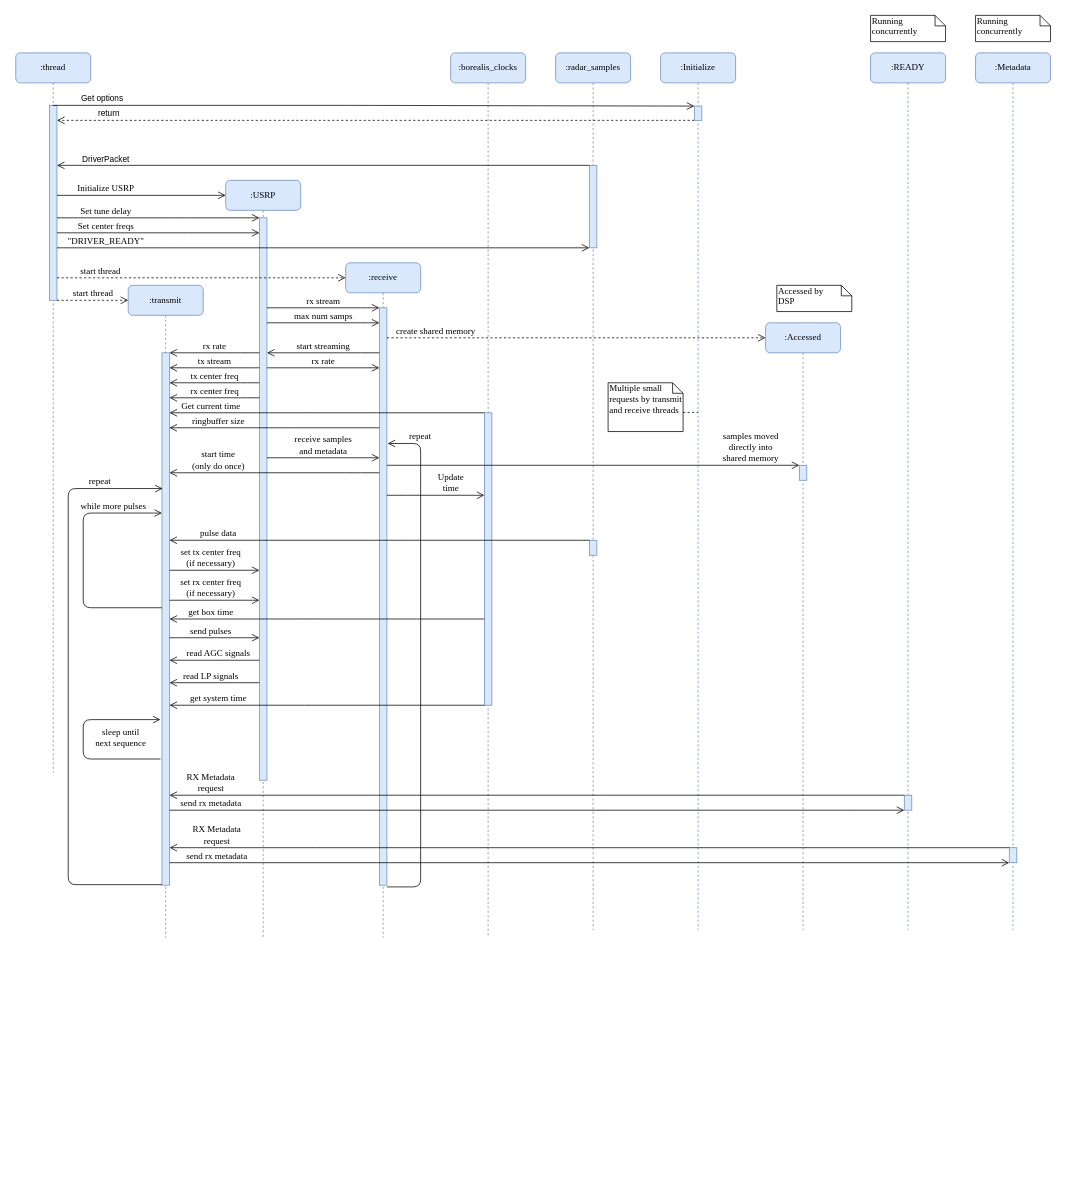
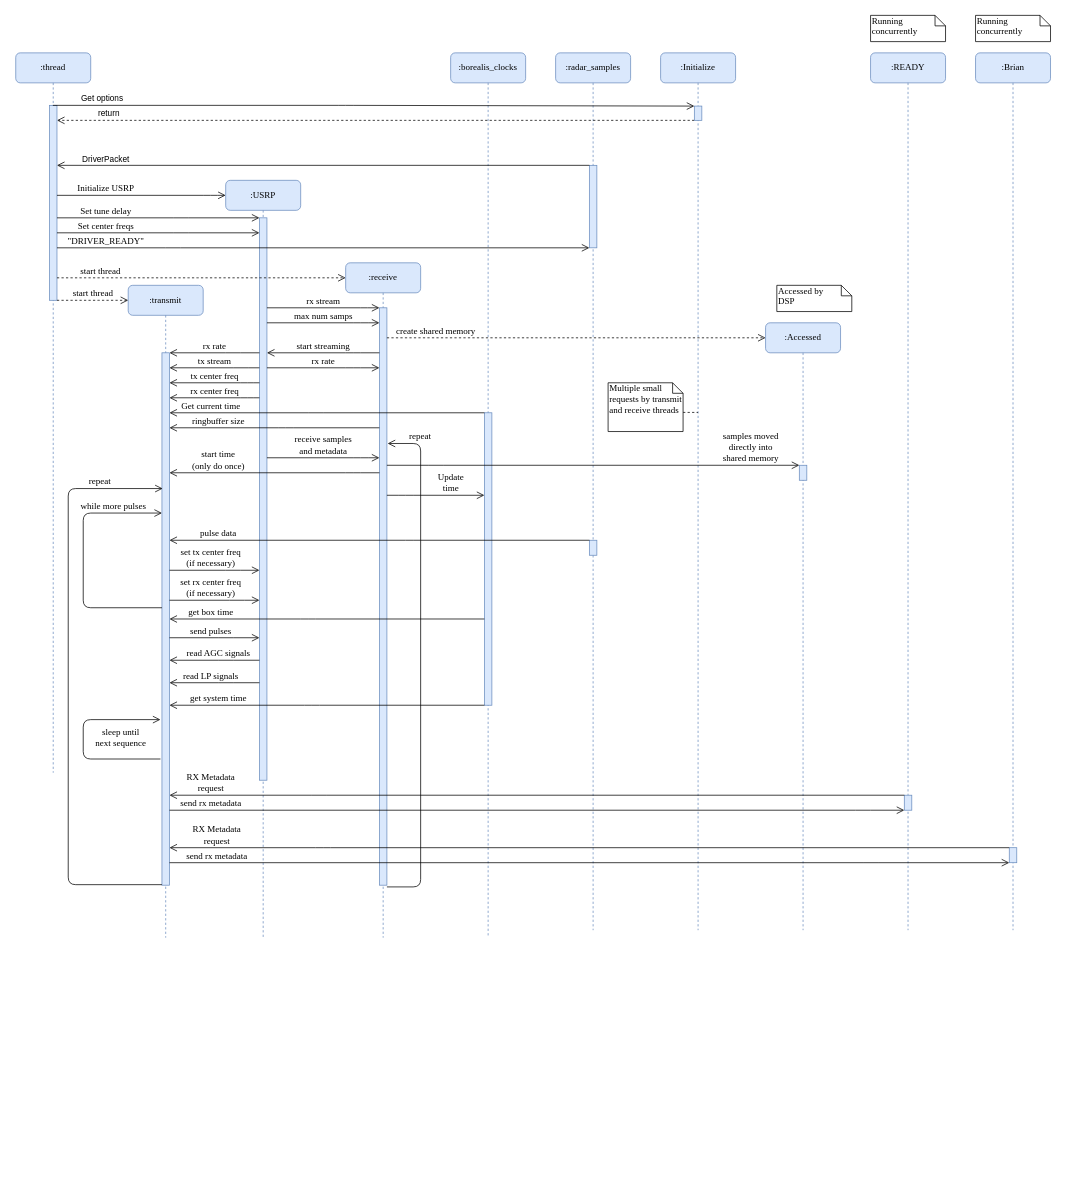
node ":Metadata": label ":Metadata" -> ":Brian"
